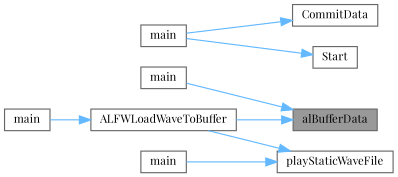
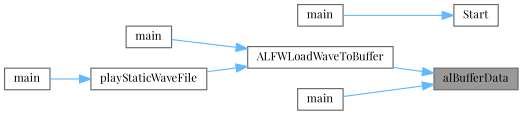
node "CommitData": removed
edge "ALFWLoadWaveToBuffer" -> "playStaticWaveFile": reversed
